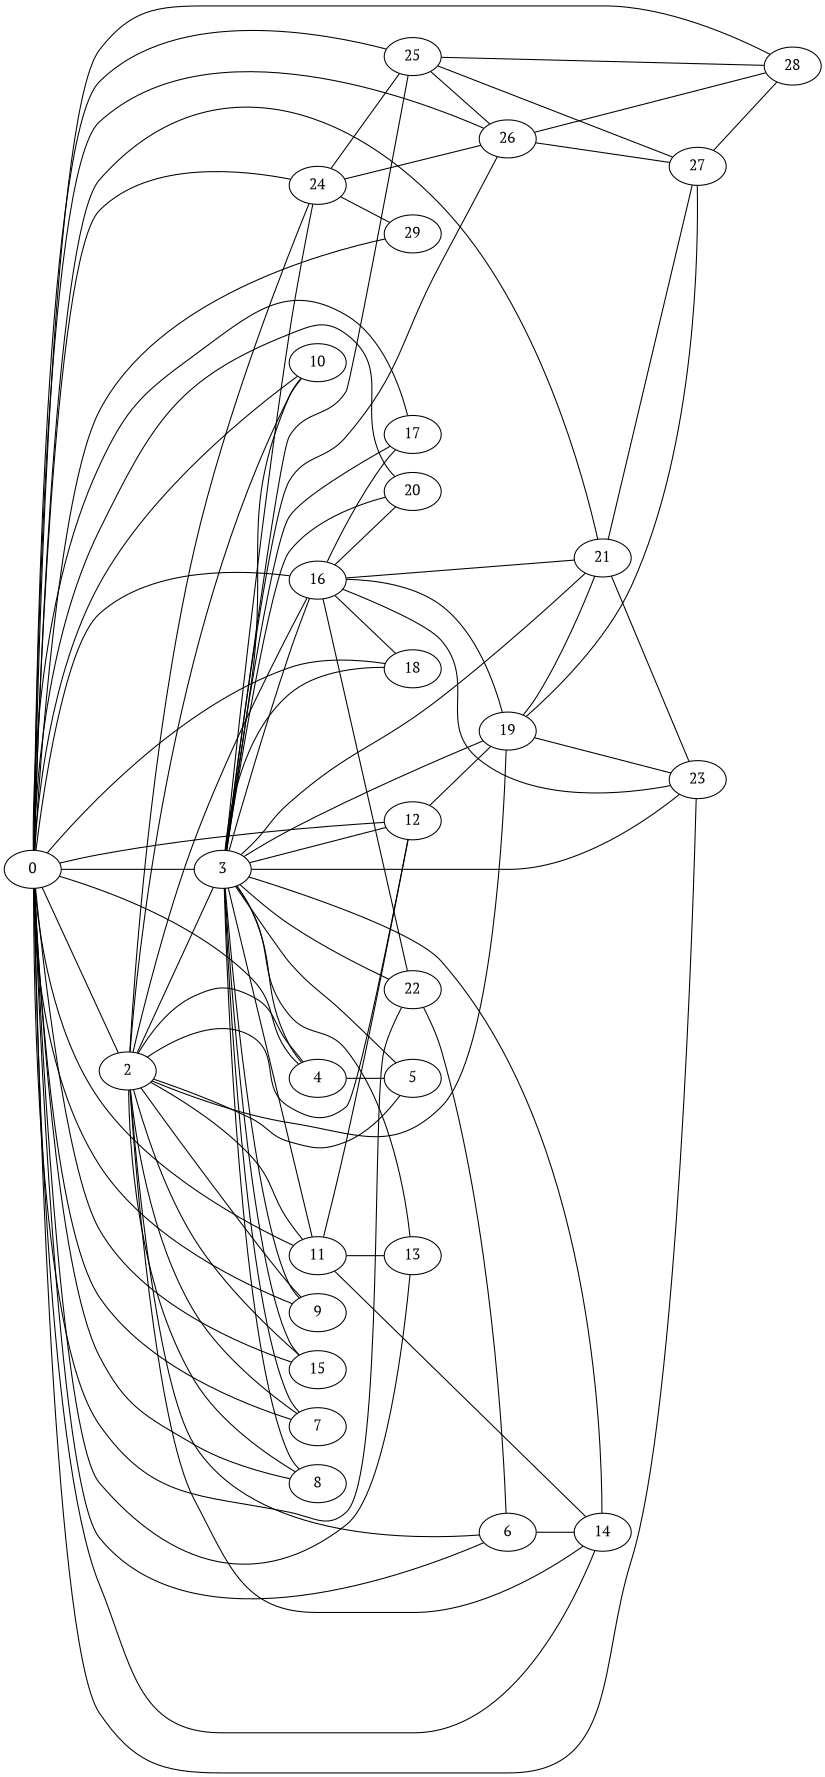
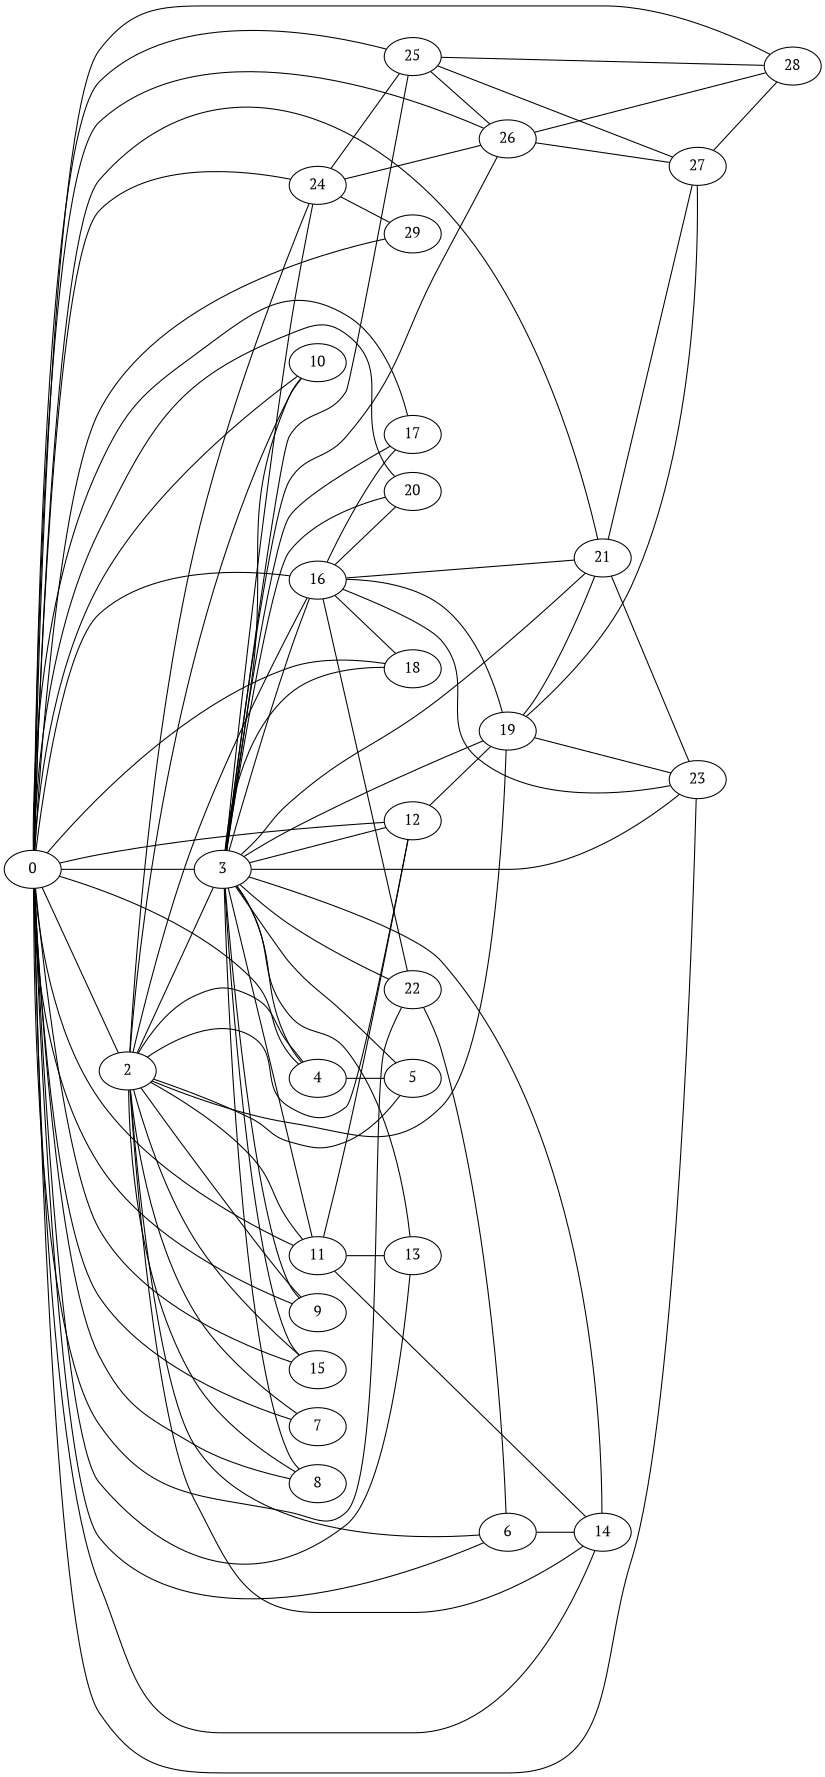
edge "3" -- "7": removed
